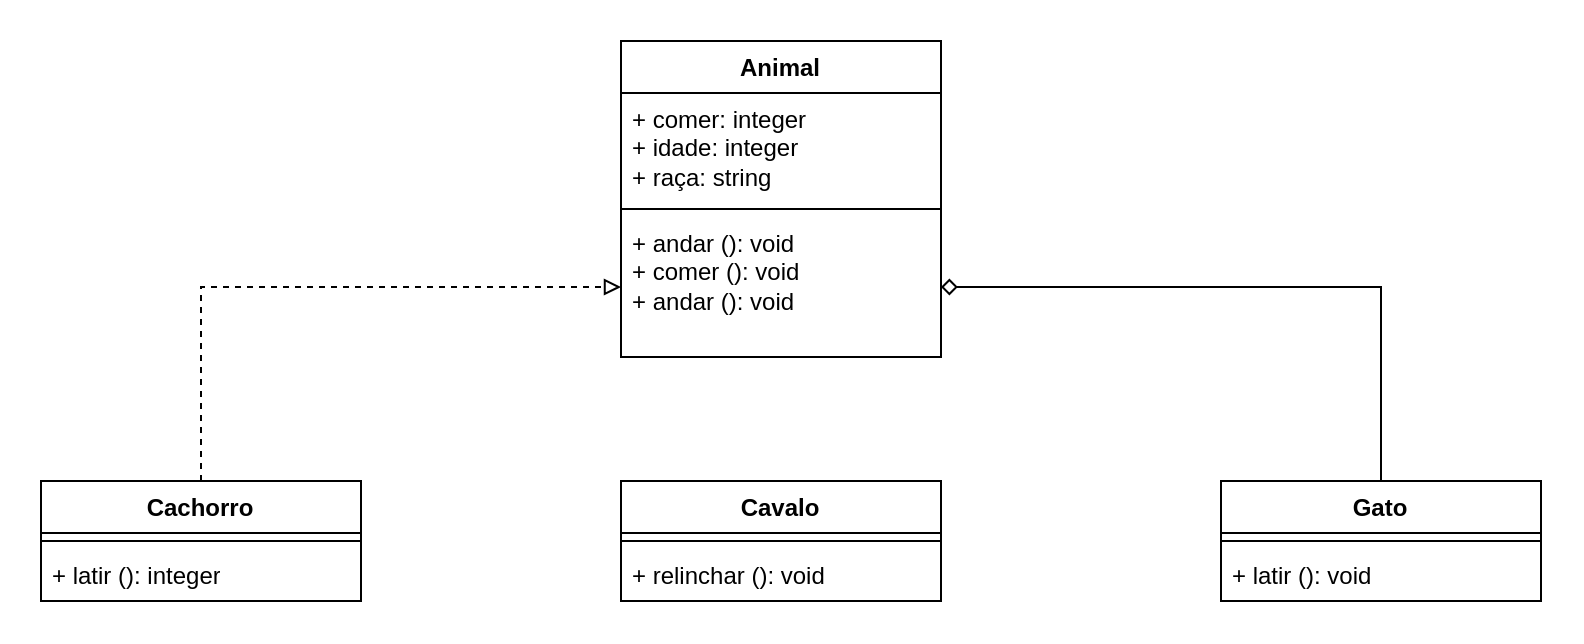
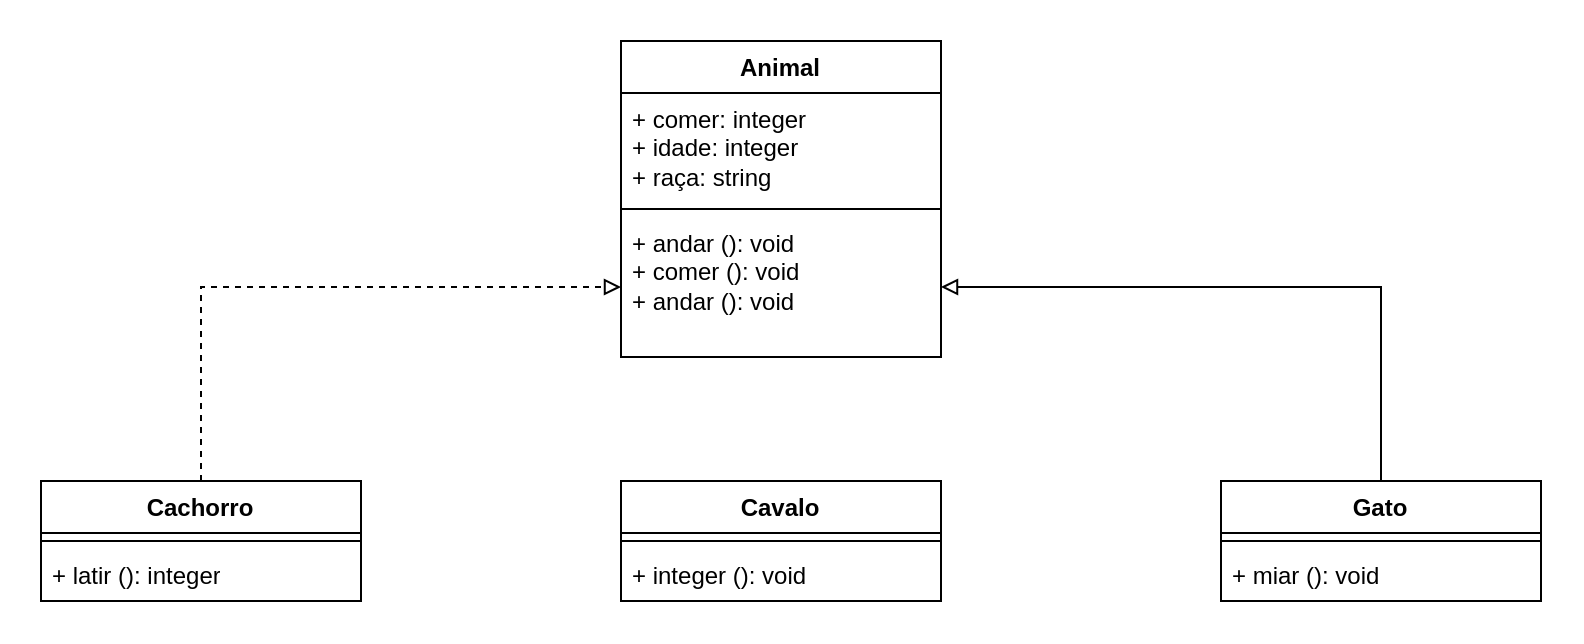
edge "Gato" -> "+ andar (): void + comer (): void + andar (): void": arrowhead diamond -> block
node "+ relinchar (): void": label "+ relinchar (): void" -> "+ integer (): void"
node "+ latir (): void": label "+ latir (): void" -> "+ miar (): void"
